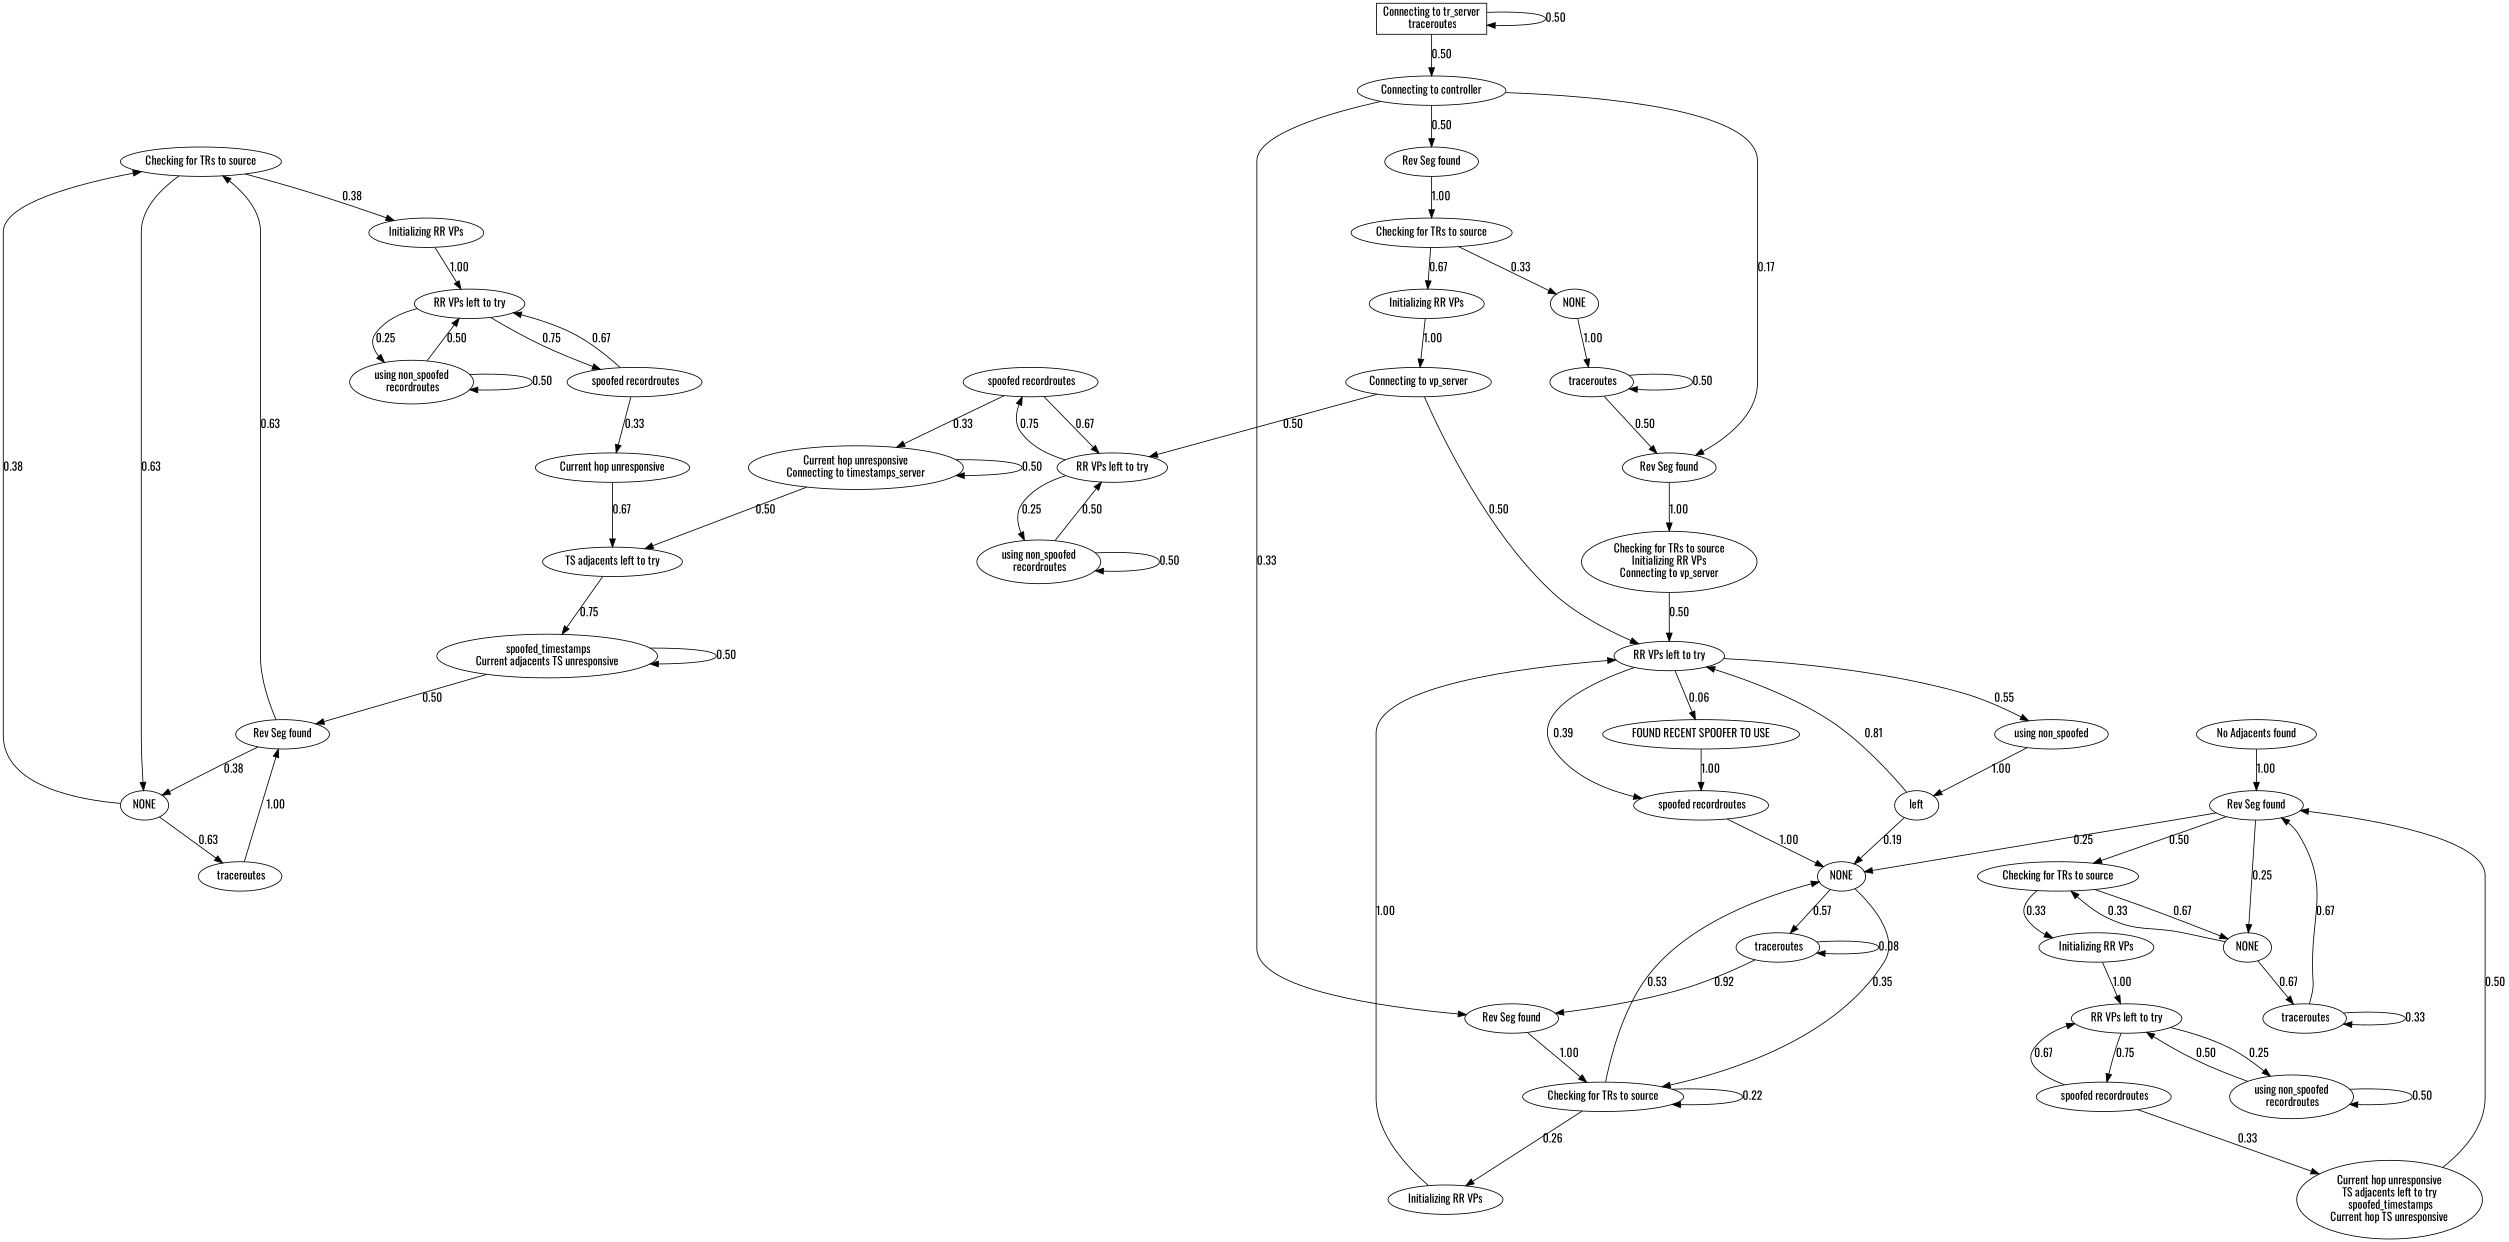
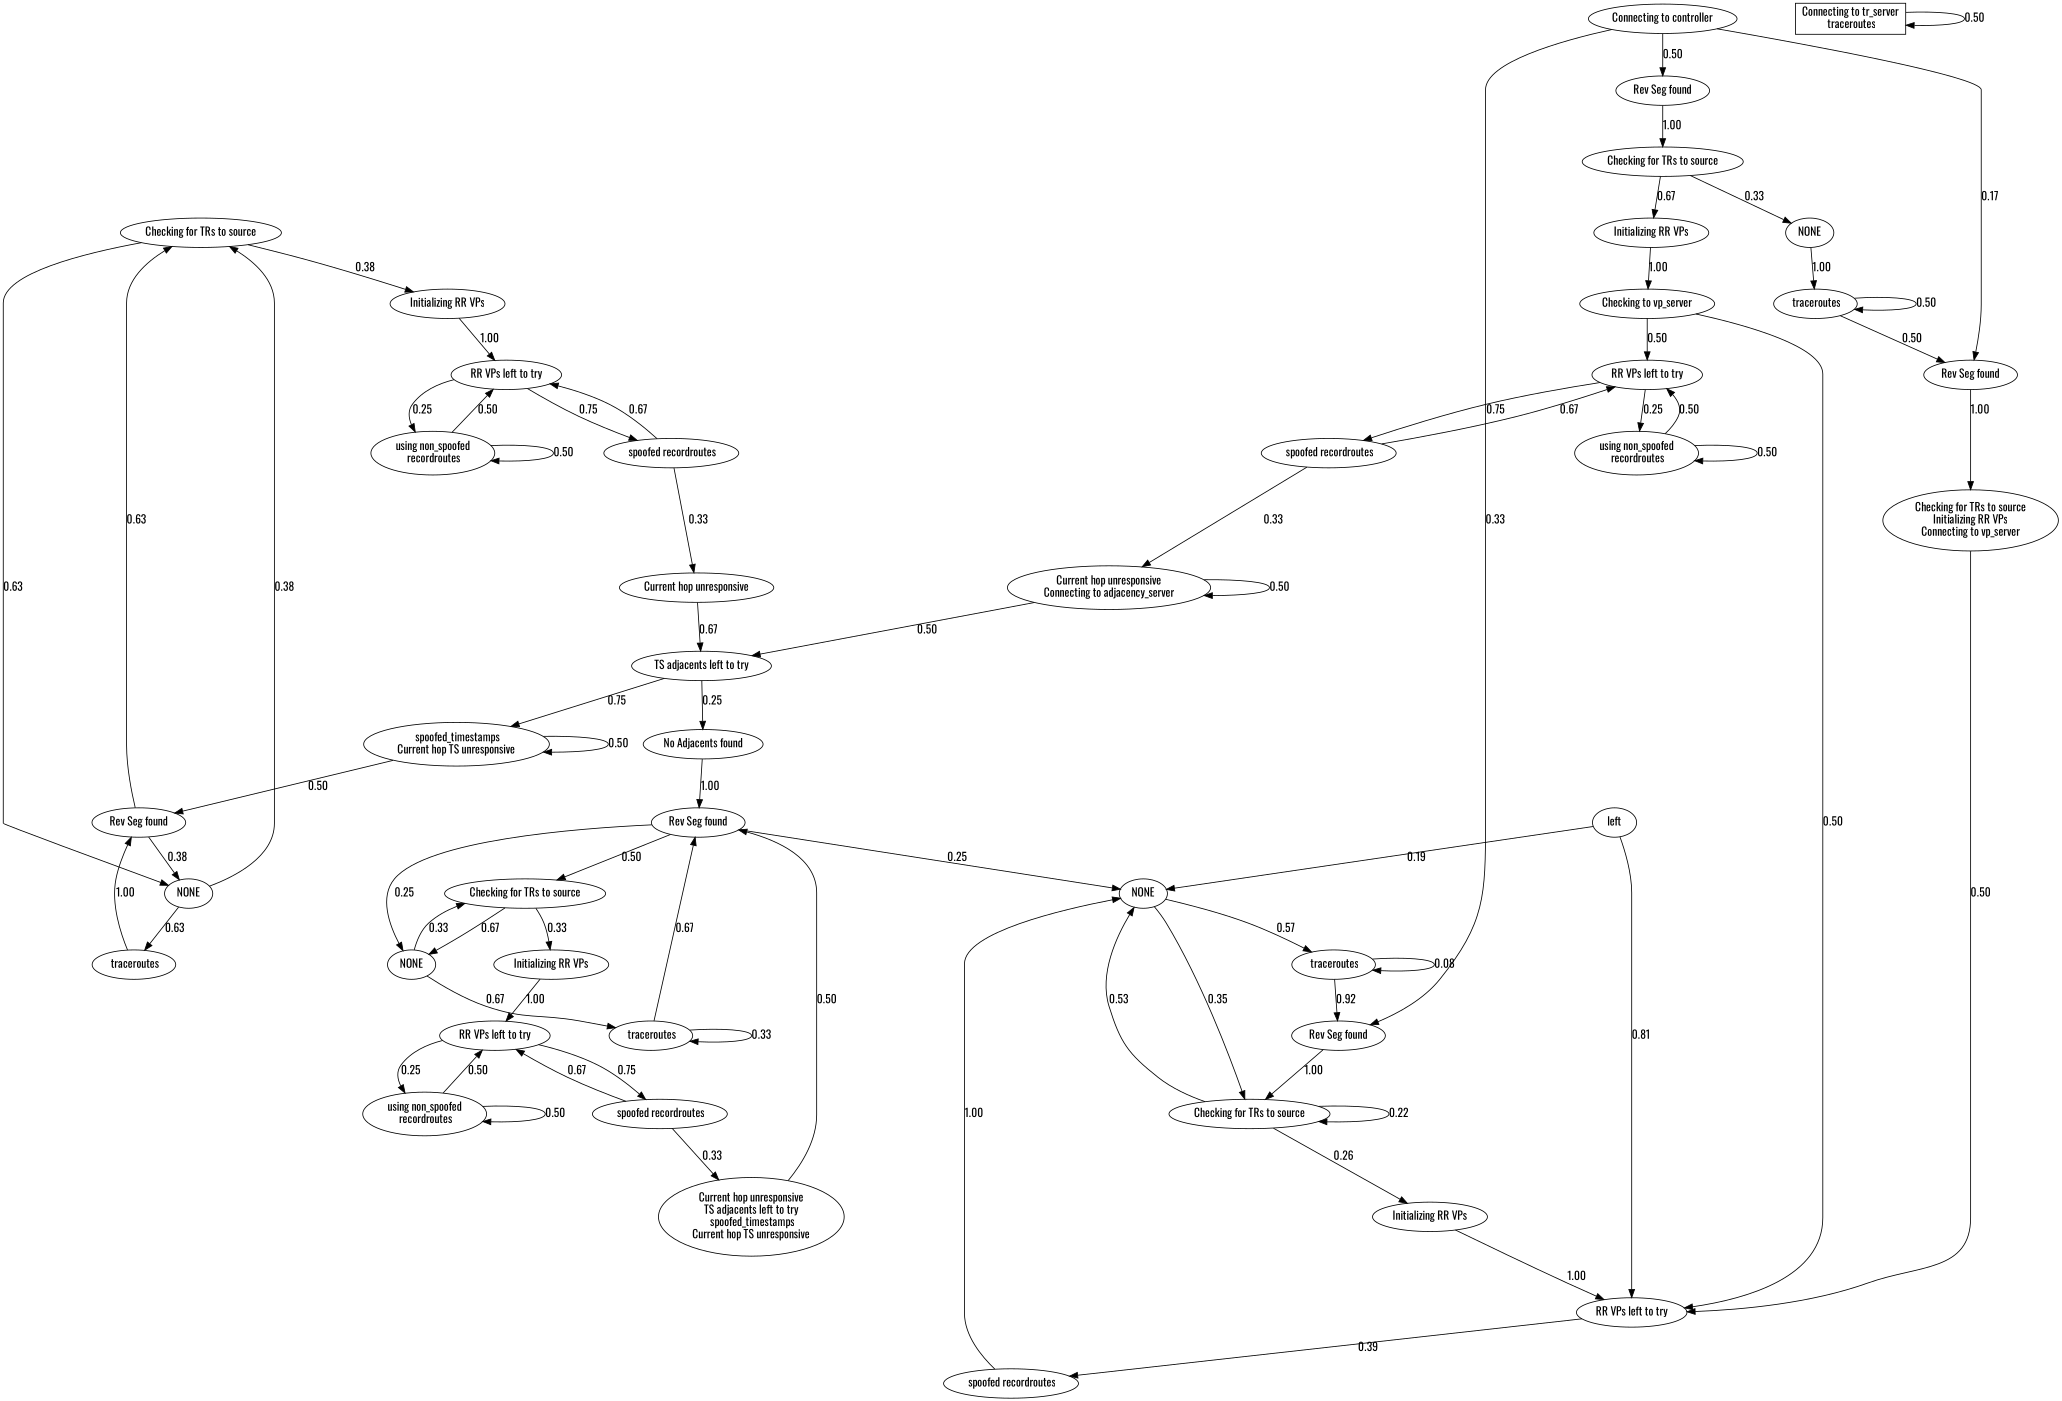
edge "Connecting to tr_server traceroutes" -> "Connecting to controller": removed, label "0.50"
node "Connecting to vp_server": label "Connecting to vp_server" -> "Checking to vp_server"
node "Current hop unresponsive Connecting to timestamps_server": label "Current hop unresponsive Connecting to timestamps_server" -> "Current hop unresponsive Connecting to adjacency_server"
node "spoofed_timestamps Current adjacents TS unresponsive": label "spoofed_timestamps Current adjacents TS unresponsive" -> "spoofed_timestamps Current hop TS unresponsive"
edge "TS adjacents left to try" -> "No Adjacents found": added, label "0.25"
node "FOUND RECENT SPOOFER TO USE": removed
node "using non_spoofed": removed
